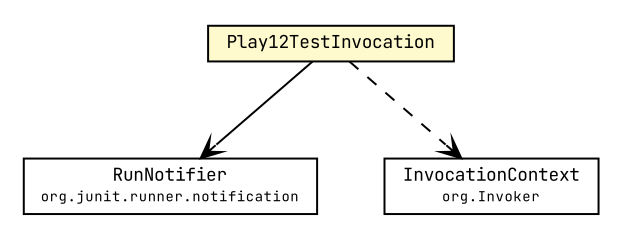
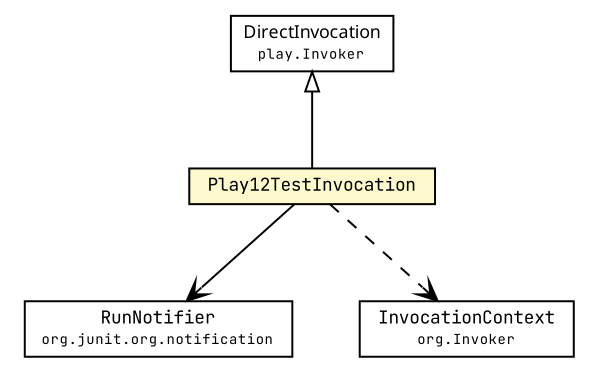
node "DirectInvocation": added
node "RunNotifier": text "org.junit.runner.notification" -> "org.junit.org.notification"
